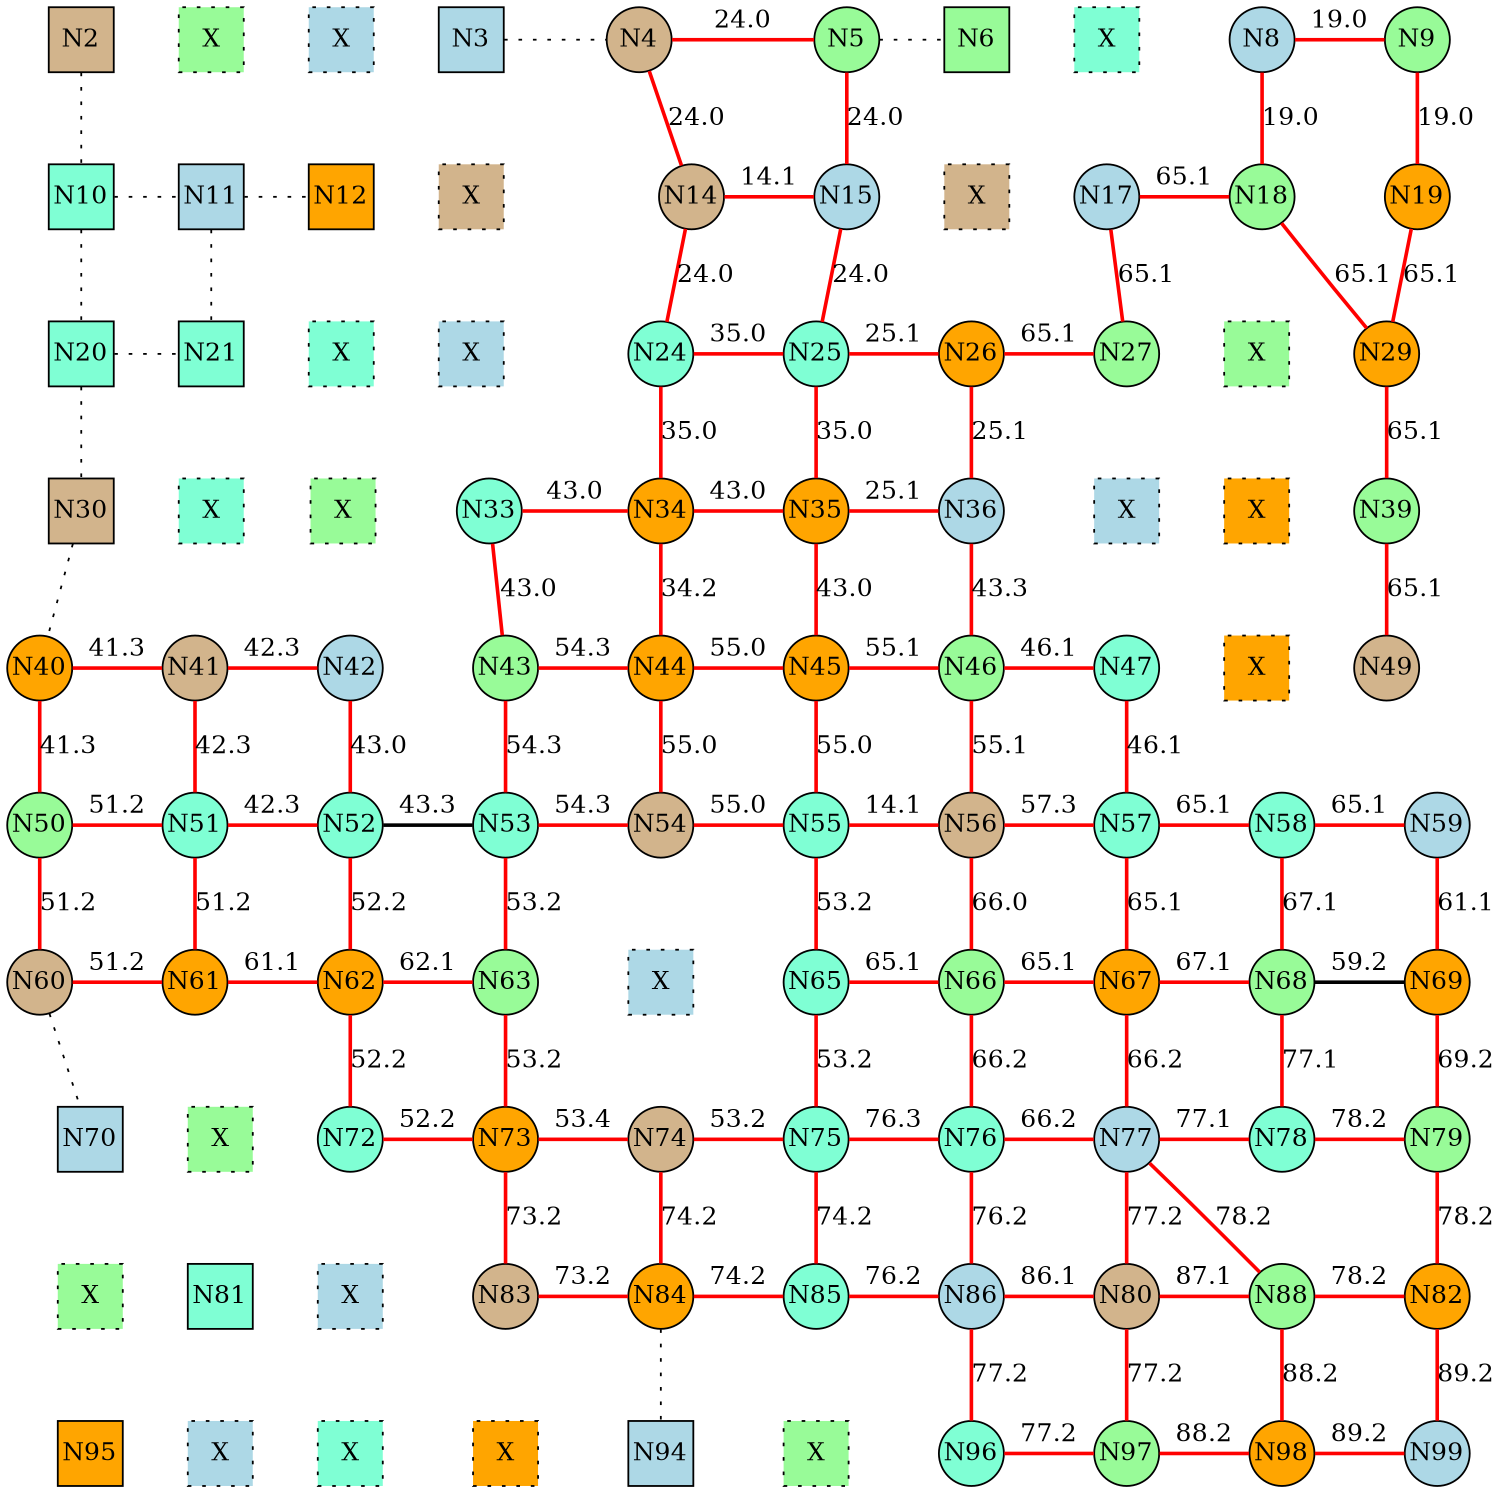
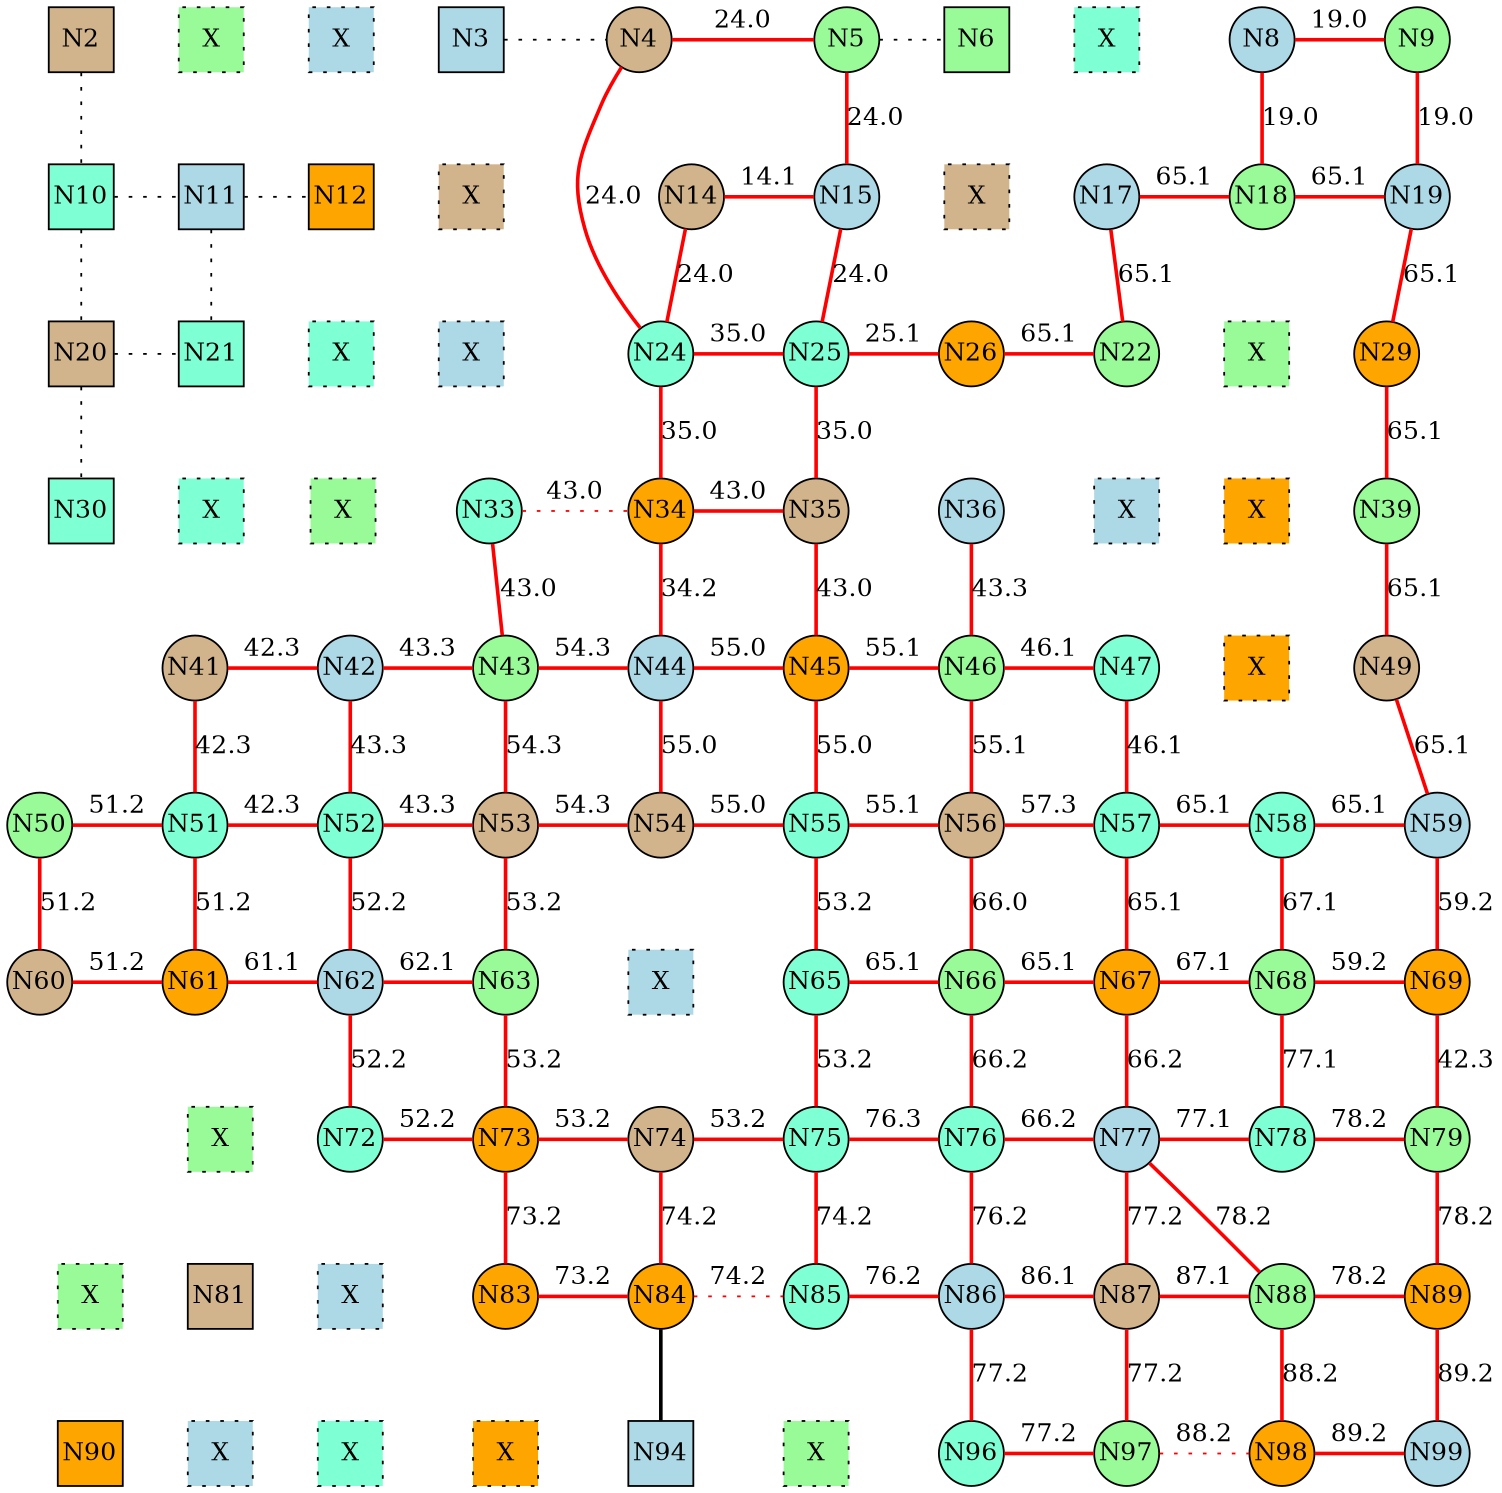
edge "N4" -- "N14": now "N4" -- "N24"
node "N19": fillcolor orange -> lightblue
edge "N18" -- "N29": now "N18" -- "N19"
node "N20": fillcolor aquamarine -> tan
node "N27": label "N27" -> "N22"
edge "N26" -- "N36": removed, label "25.1"
node "N30": fillcolor tan -> aquamarine
edge "N33" -- "N34": style bold -> dotted
node "N35": fillcolor orange -> tan
edge "N35" -- "N36": removed, label "25.1"
node "N40": removed
edge "N42" -- "N43": added, label "43.3"
node "N44": fillcolor orange -> lightblue
edge "N42" -- "N52": label "43.0" -> "43.3"
edge "N49" -- "N59": added, label "65.1"
edge "N55" -- "N56": label "14.1" -> "55.1"
edge "N52" -- "N53": color black -> red
node "N53": fillcolor aquamarine -> tan
edge "N59" -- "N69": label "61.1" -> "59.2"
node "N62": fillcolor orange -> lightblue
edge "N68" -- "N69": color black -> red
edge "N69" -- "N79": label "69.2" -> "42.3"
edge "N73" -- "N74": label "53.4" -> "53.2"
node "N70": removed
node "N81": fillcolor aquamarine -> tan
node "N83": fillcolor tan -> orange
edge "N84" -- "N85": style bold -> dotted
node "N80": label "N80" -> "N87"
node "N82": label "N82" -> "N89"
edge "N84" -- "N94": style dotted -> bold
node "N95": label "N95" -> "N90"
edge "N97" -- "N98": style bold -> dotted
